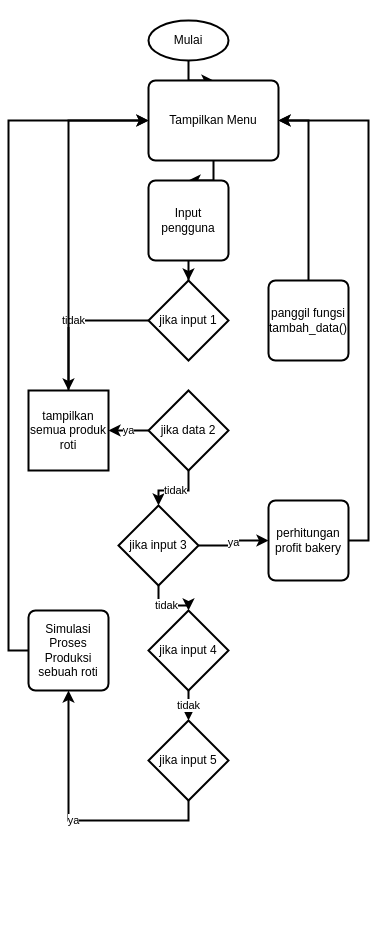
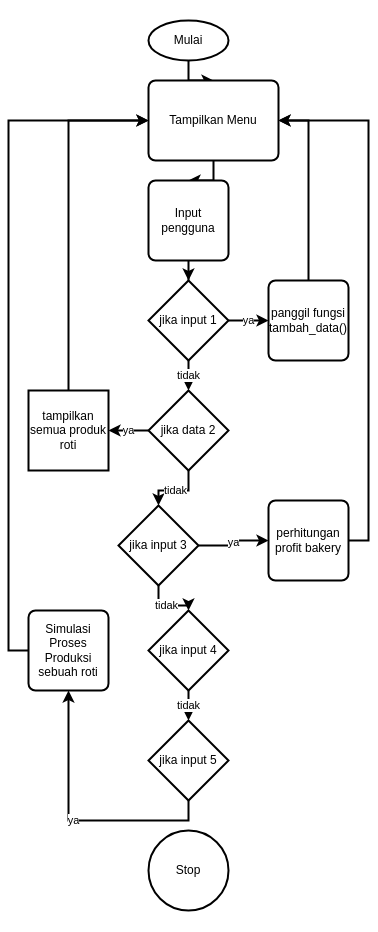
edge "jika input 1" -> "tampilkan semua produk roti": now "jika input 1" -> "jika data 2"
edge "jika input 1" -> "panggil fungsi tambah_data()": added, label "ya"
node "Stop": added
